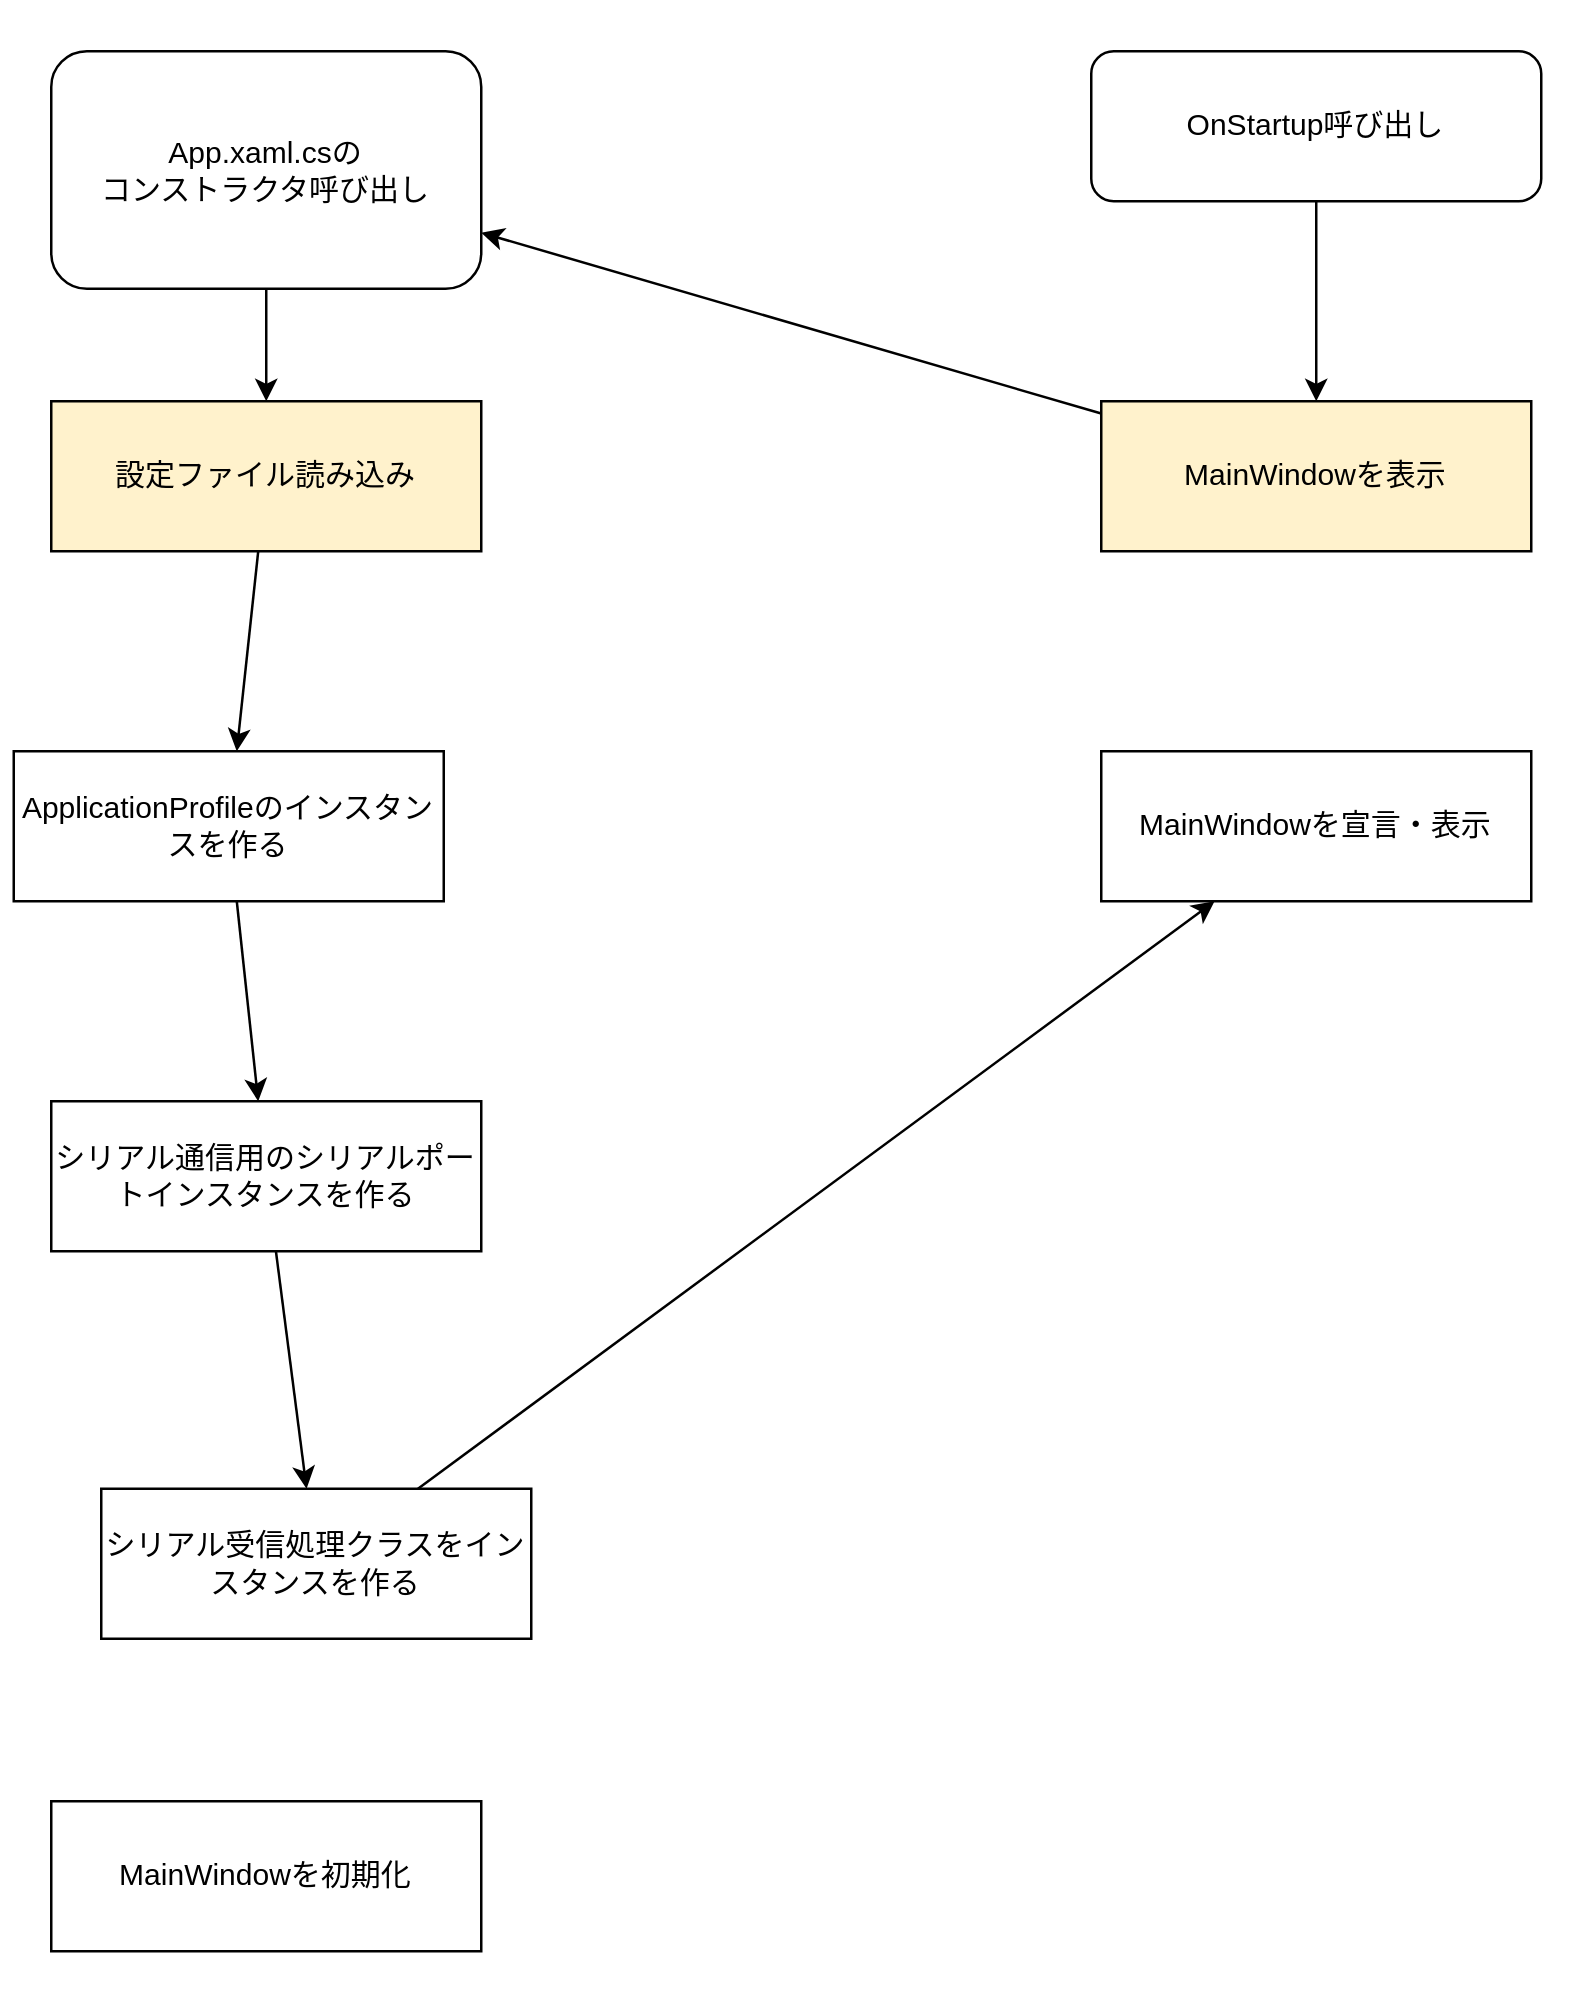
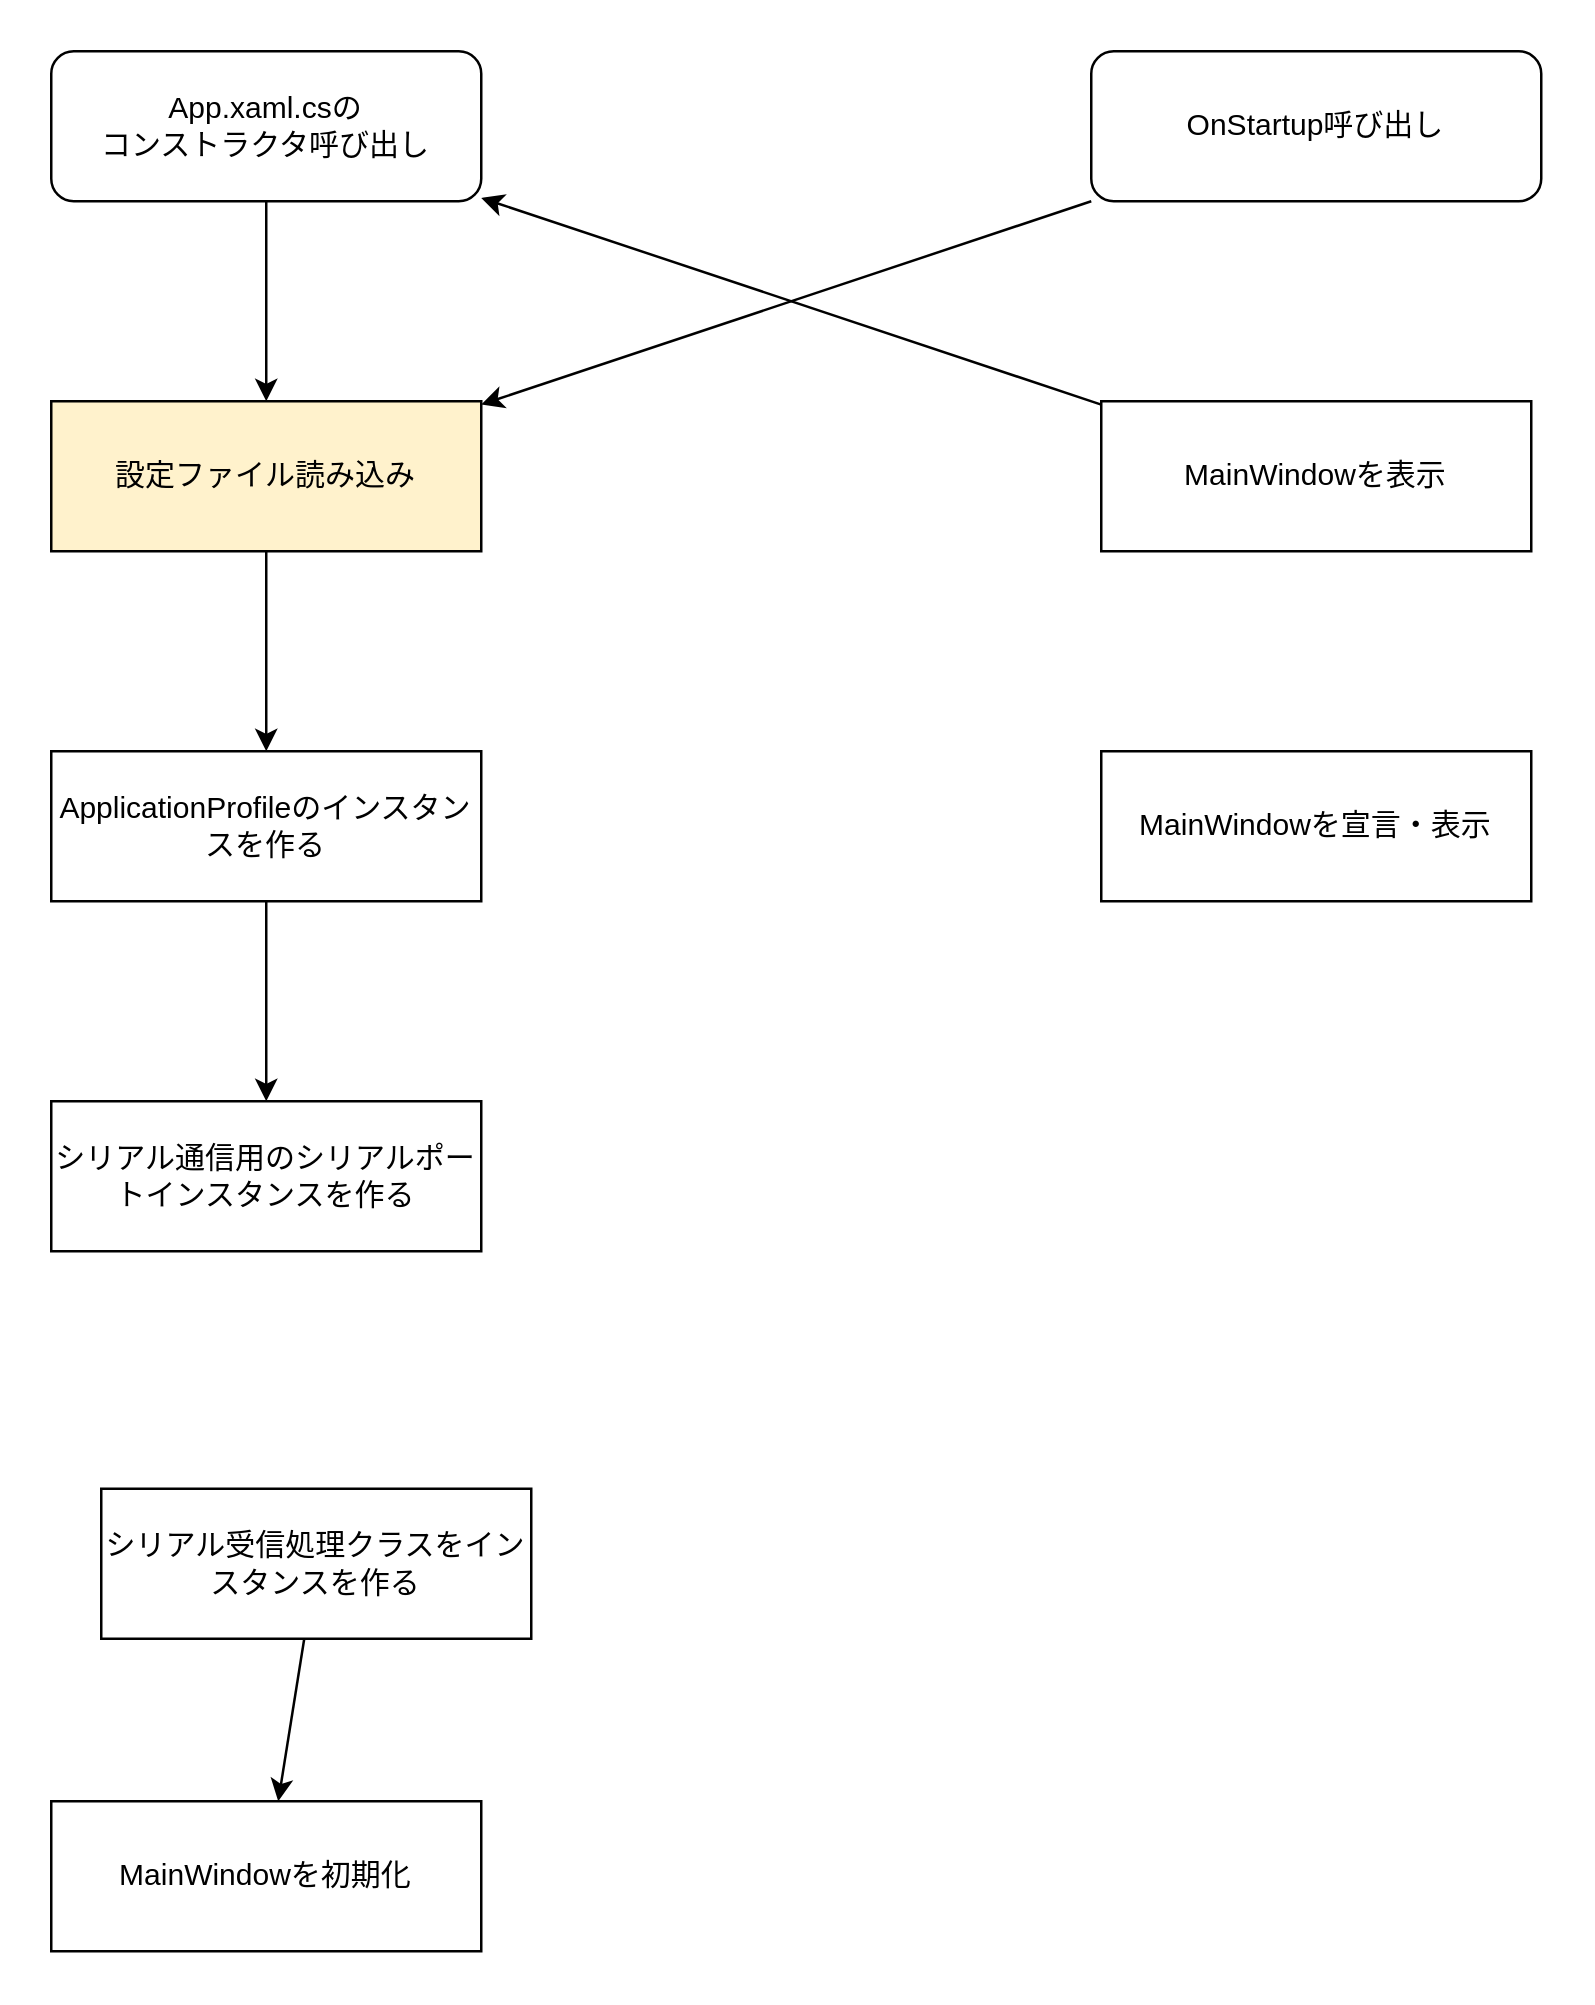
node "App.xaml.csの コンストラクタ呼び出し": size 430x238 -> 430x150
edge "OnStartup呼び出し" -> "MainWindowを表示": now "OnStartup呼び出し" -> "設定ファイル読み込み"
node "MainWindowを表示": fillcolor #fff2cc -> #ffffff
node "ApplicationProfileのインスタンスを作る": moved (229, 826) -> (266, 826)
edge "シリアル受信処理クラスをインスタンスを作る" -> "MainWindowを宣言・表示": now "シリアル受信処理クラスをインスタンスを作る" -> "MainWindowを初期化"
edge "シリアル通信用のシリアルポートインスタンスを作る" -> "シリアル受信処理クラスをインスタンスを作る": removed
